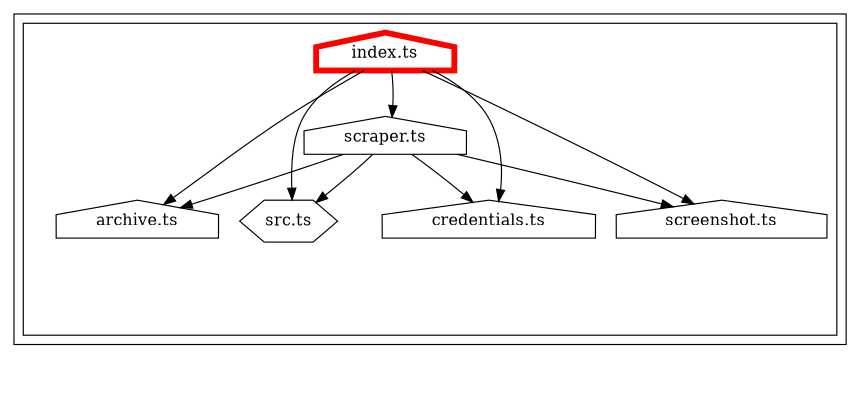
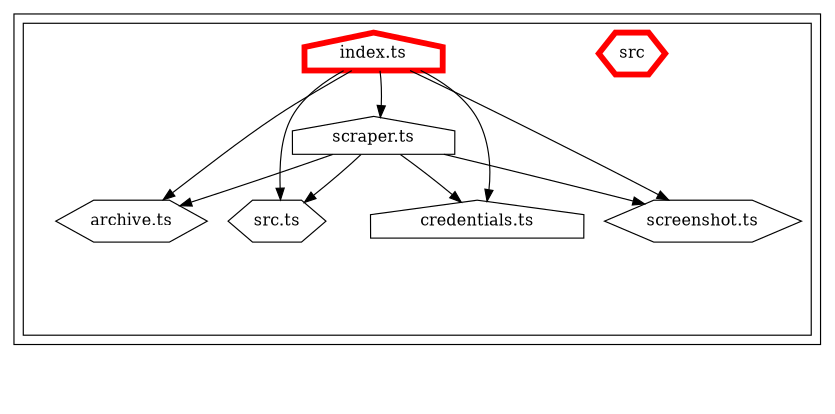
node "src": added
node "archive.ts": shape house -> hexagon
node "screenshot.ts": shape house -> hexagon
